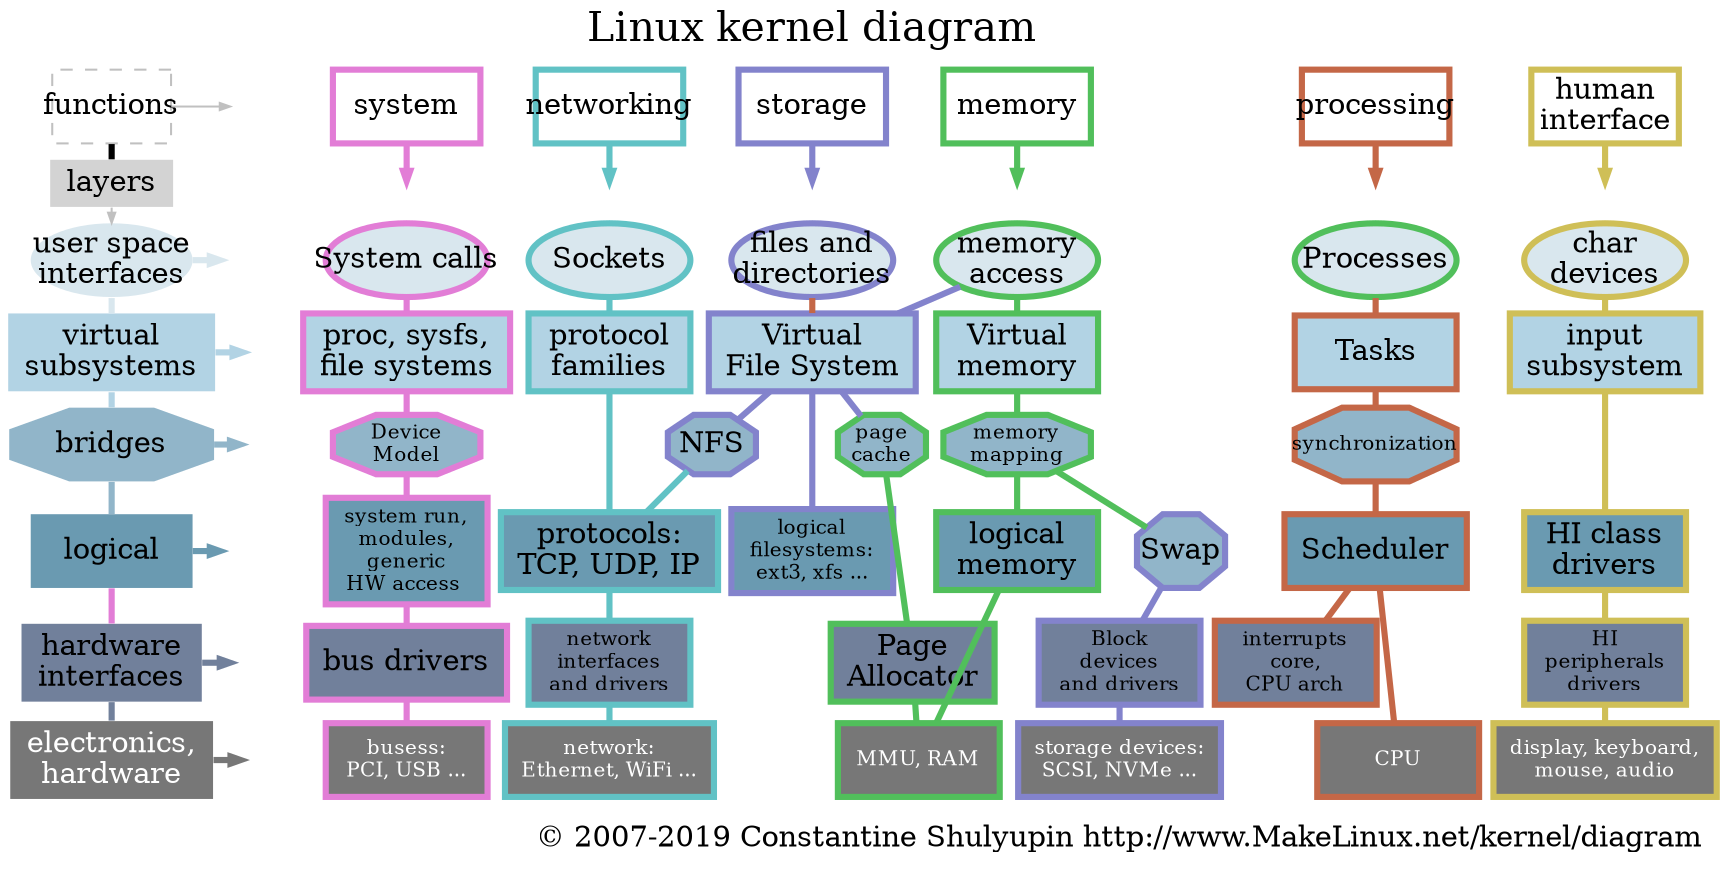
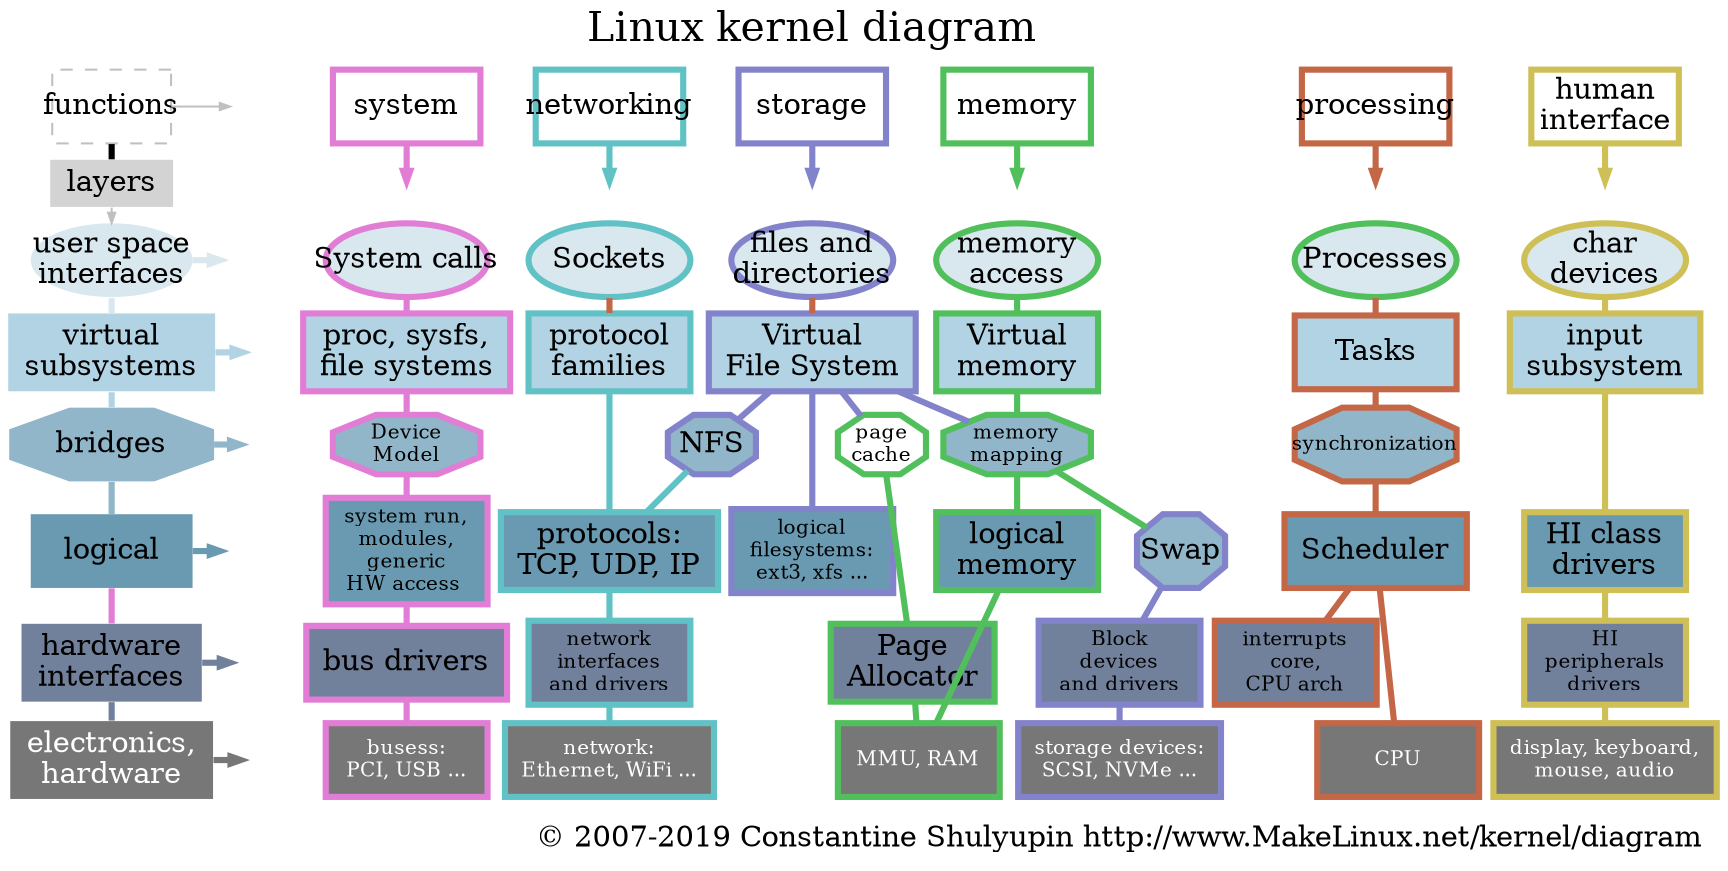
edge "memory access" -- "Virtual File System": now "memory mapping" -- "Virtual File System"
edge "Sockets" -- "protocol families": color #61c2c5 -> #c46747
node "page cache": fillcolor #91b5c9 -> white
